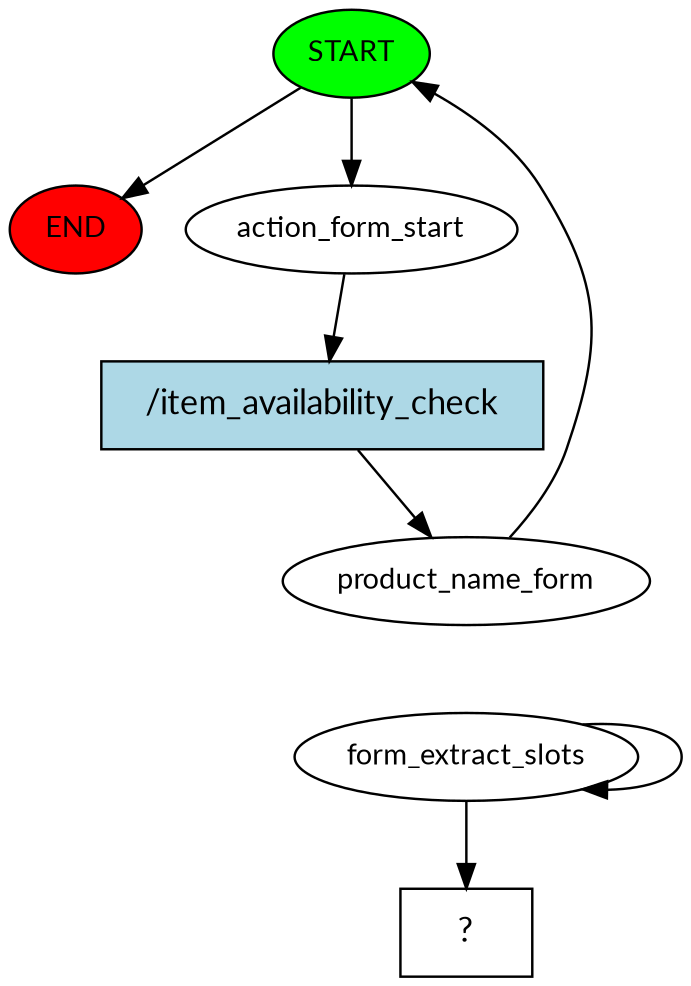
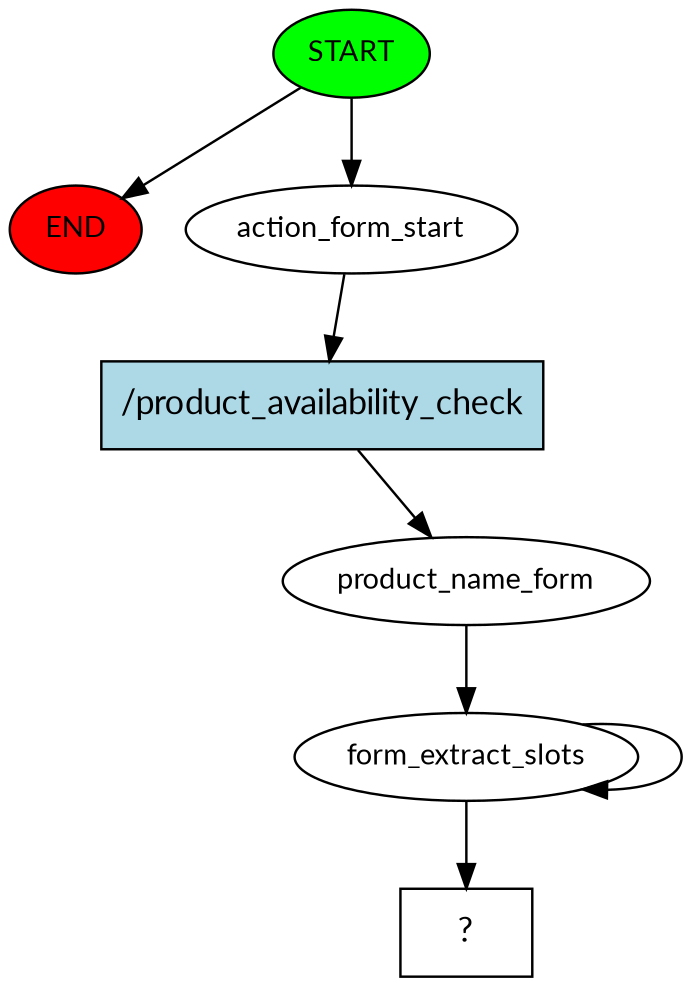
edge "product_name_form" -> "START": now "product_name_form" -> "form_extract_slots"
node "/item_availability_check": label "/item_availability_check" -> "/product_availability_check"
